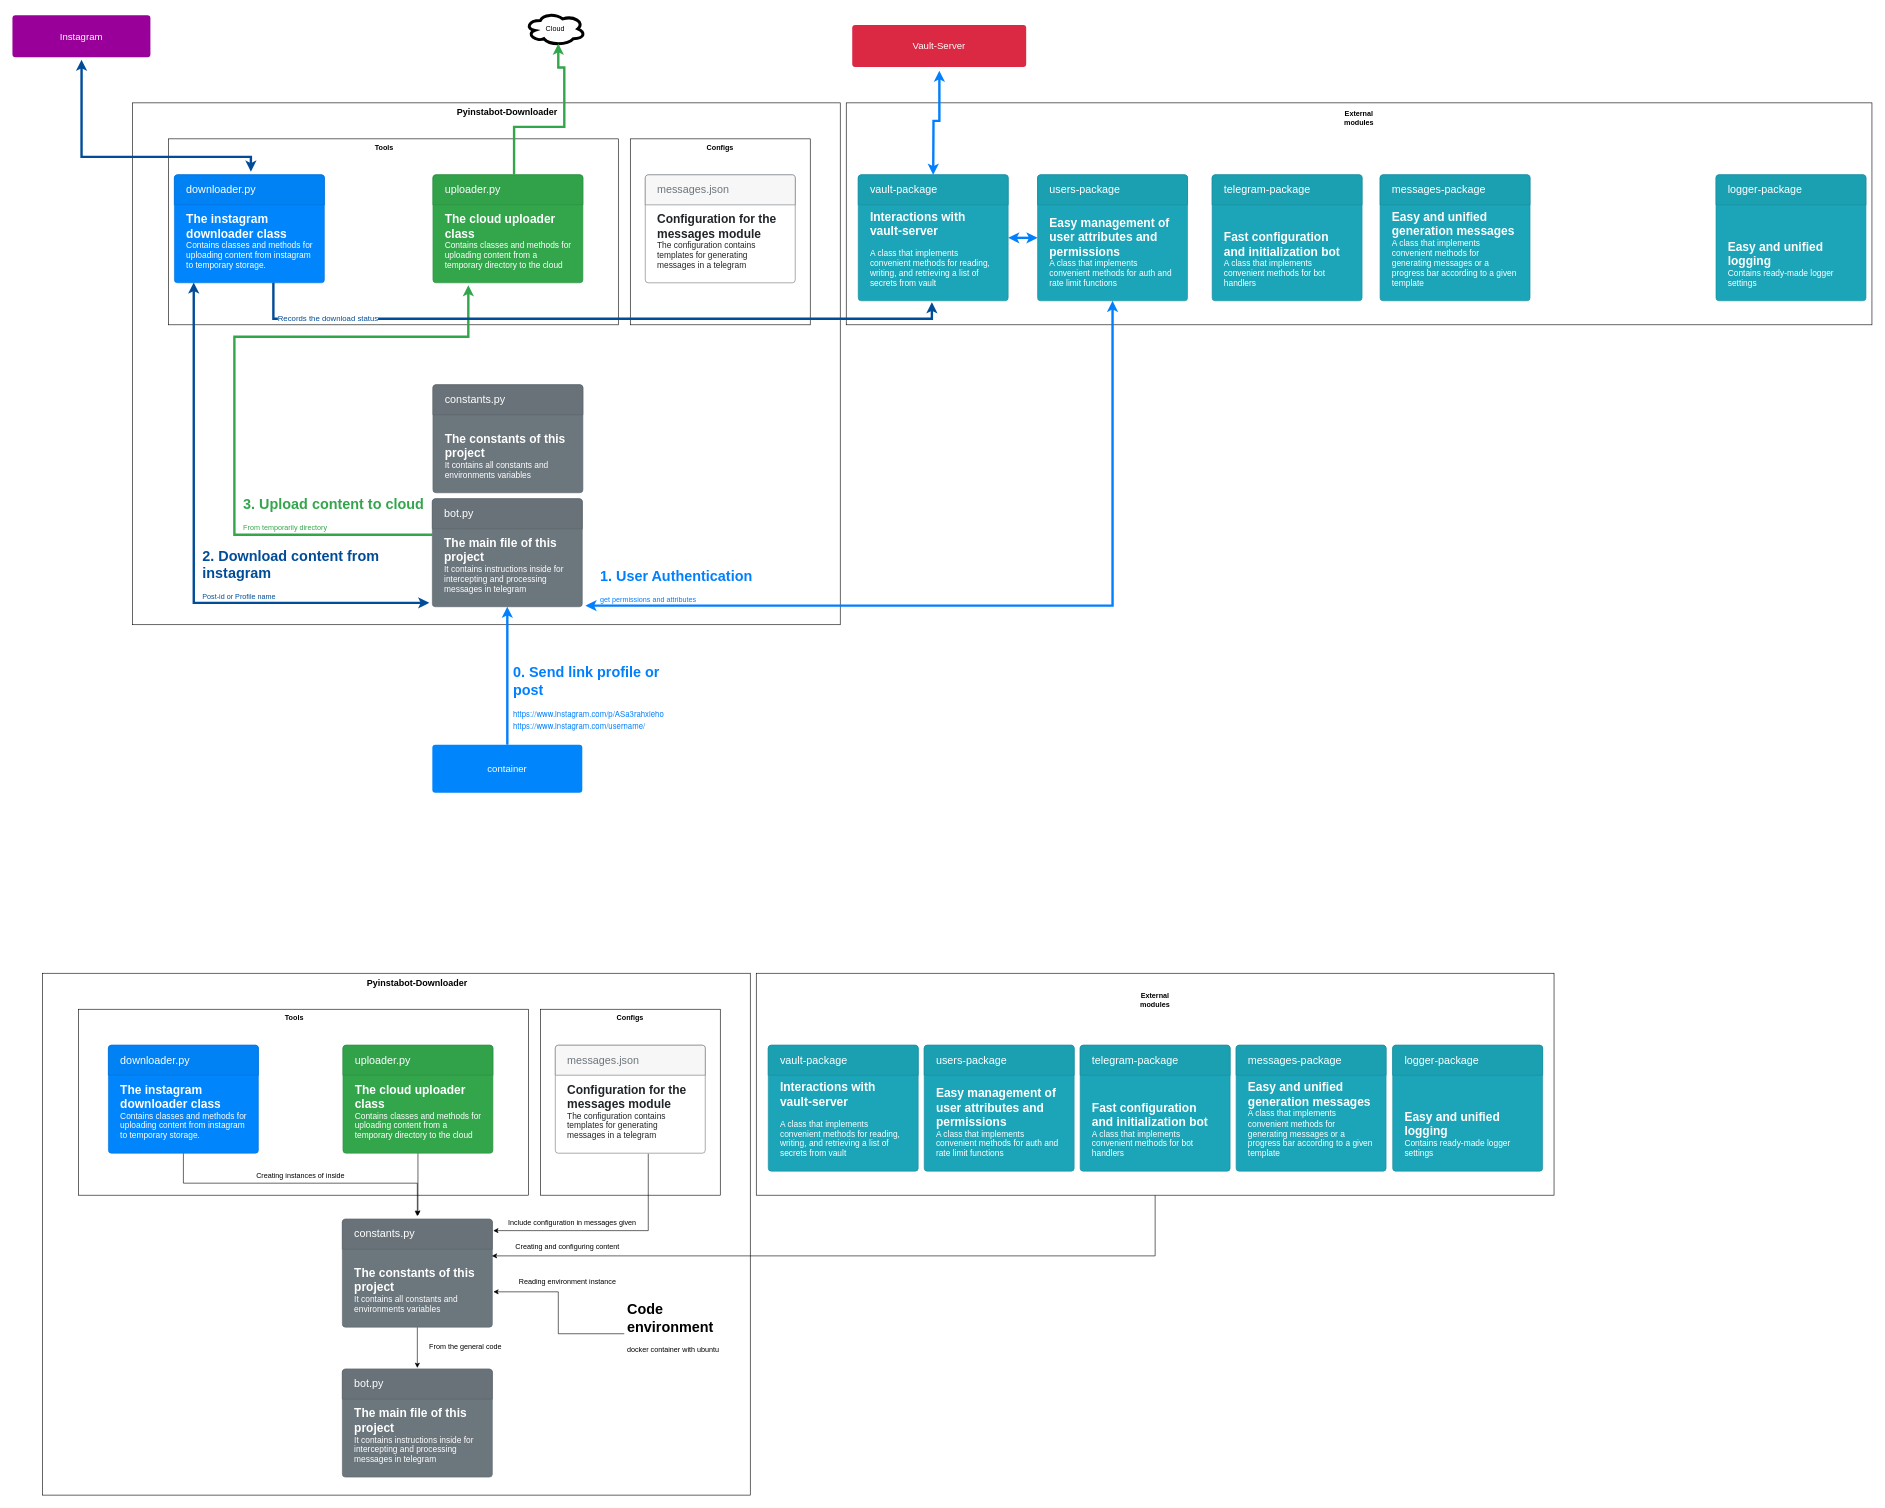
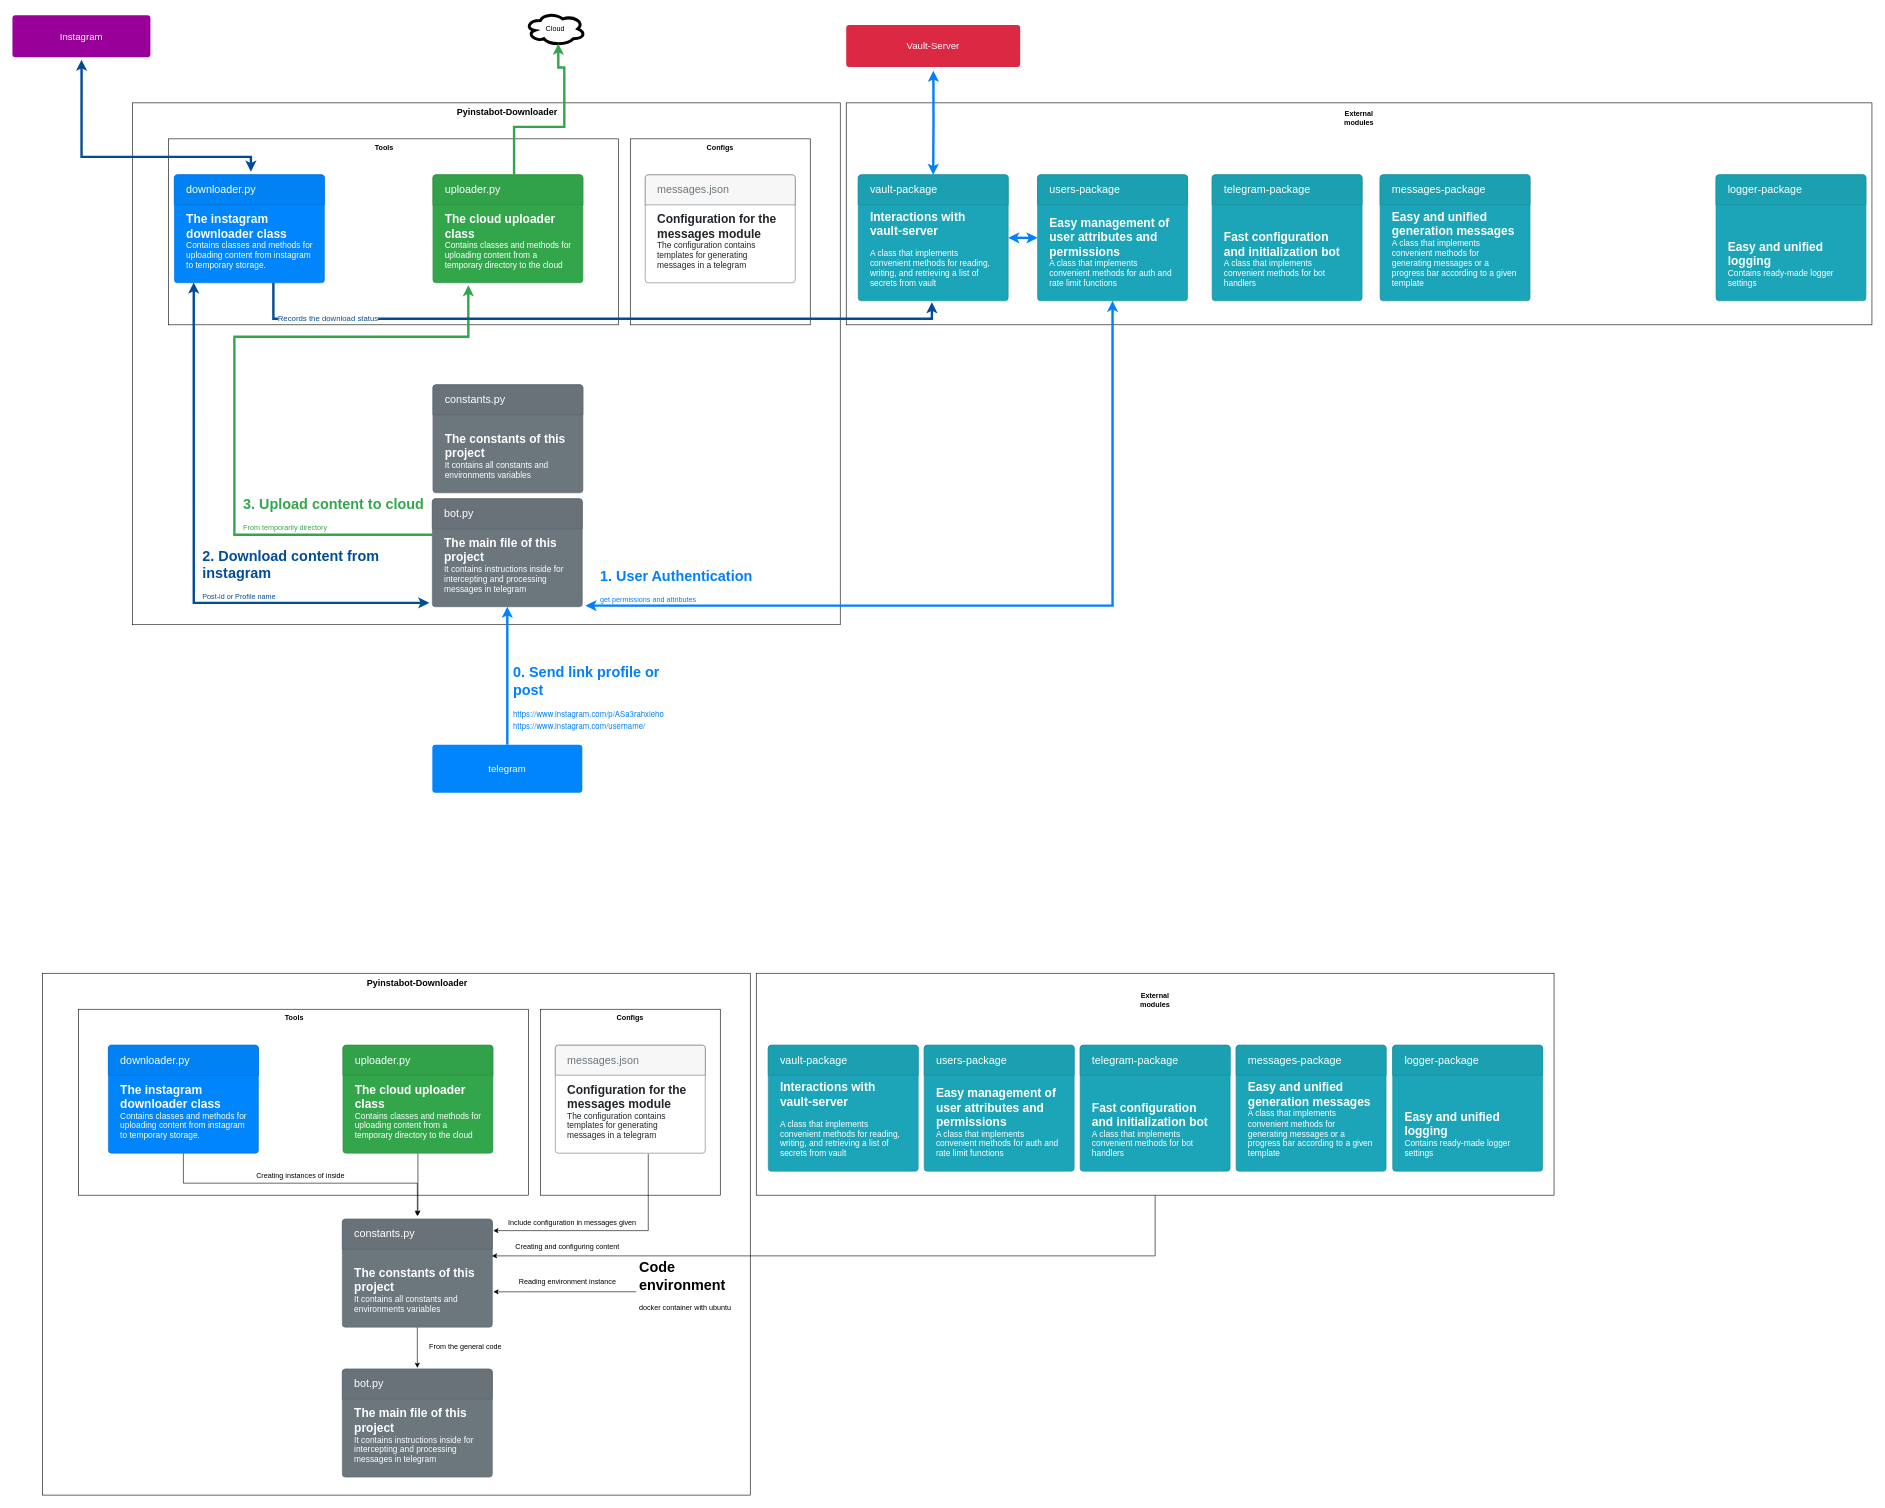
node "Vault-Server": moved (939, 46) -> (933, 46)
node "container": label "container" -> "telegram"
node "Code environmentdocker container with ubuntu": moved (681, 1334) -> (693, 1292)
